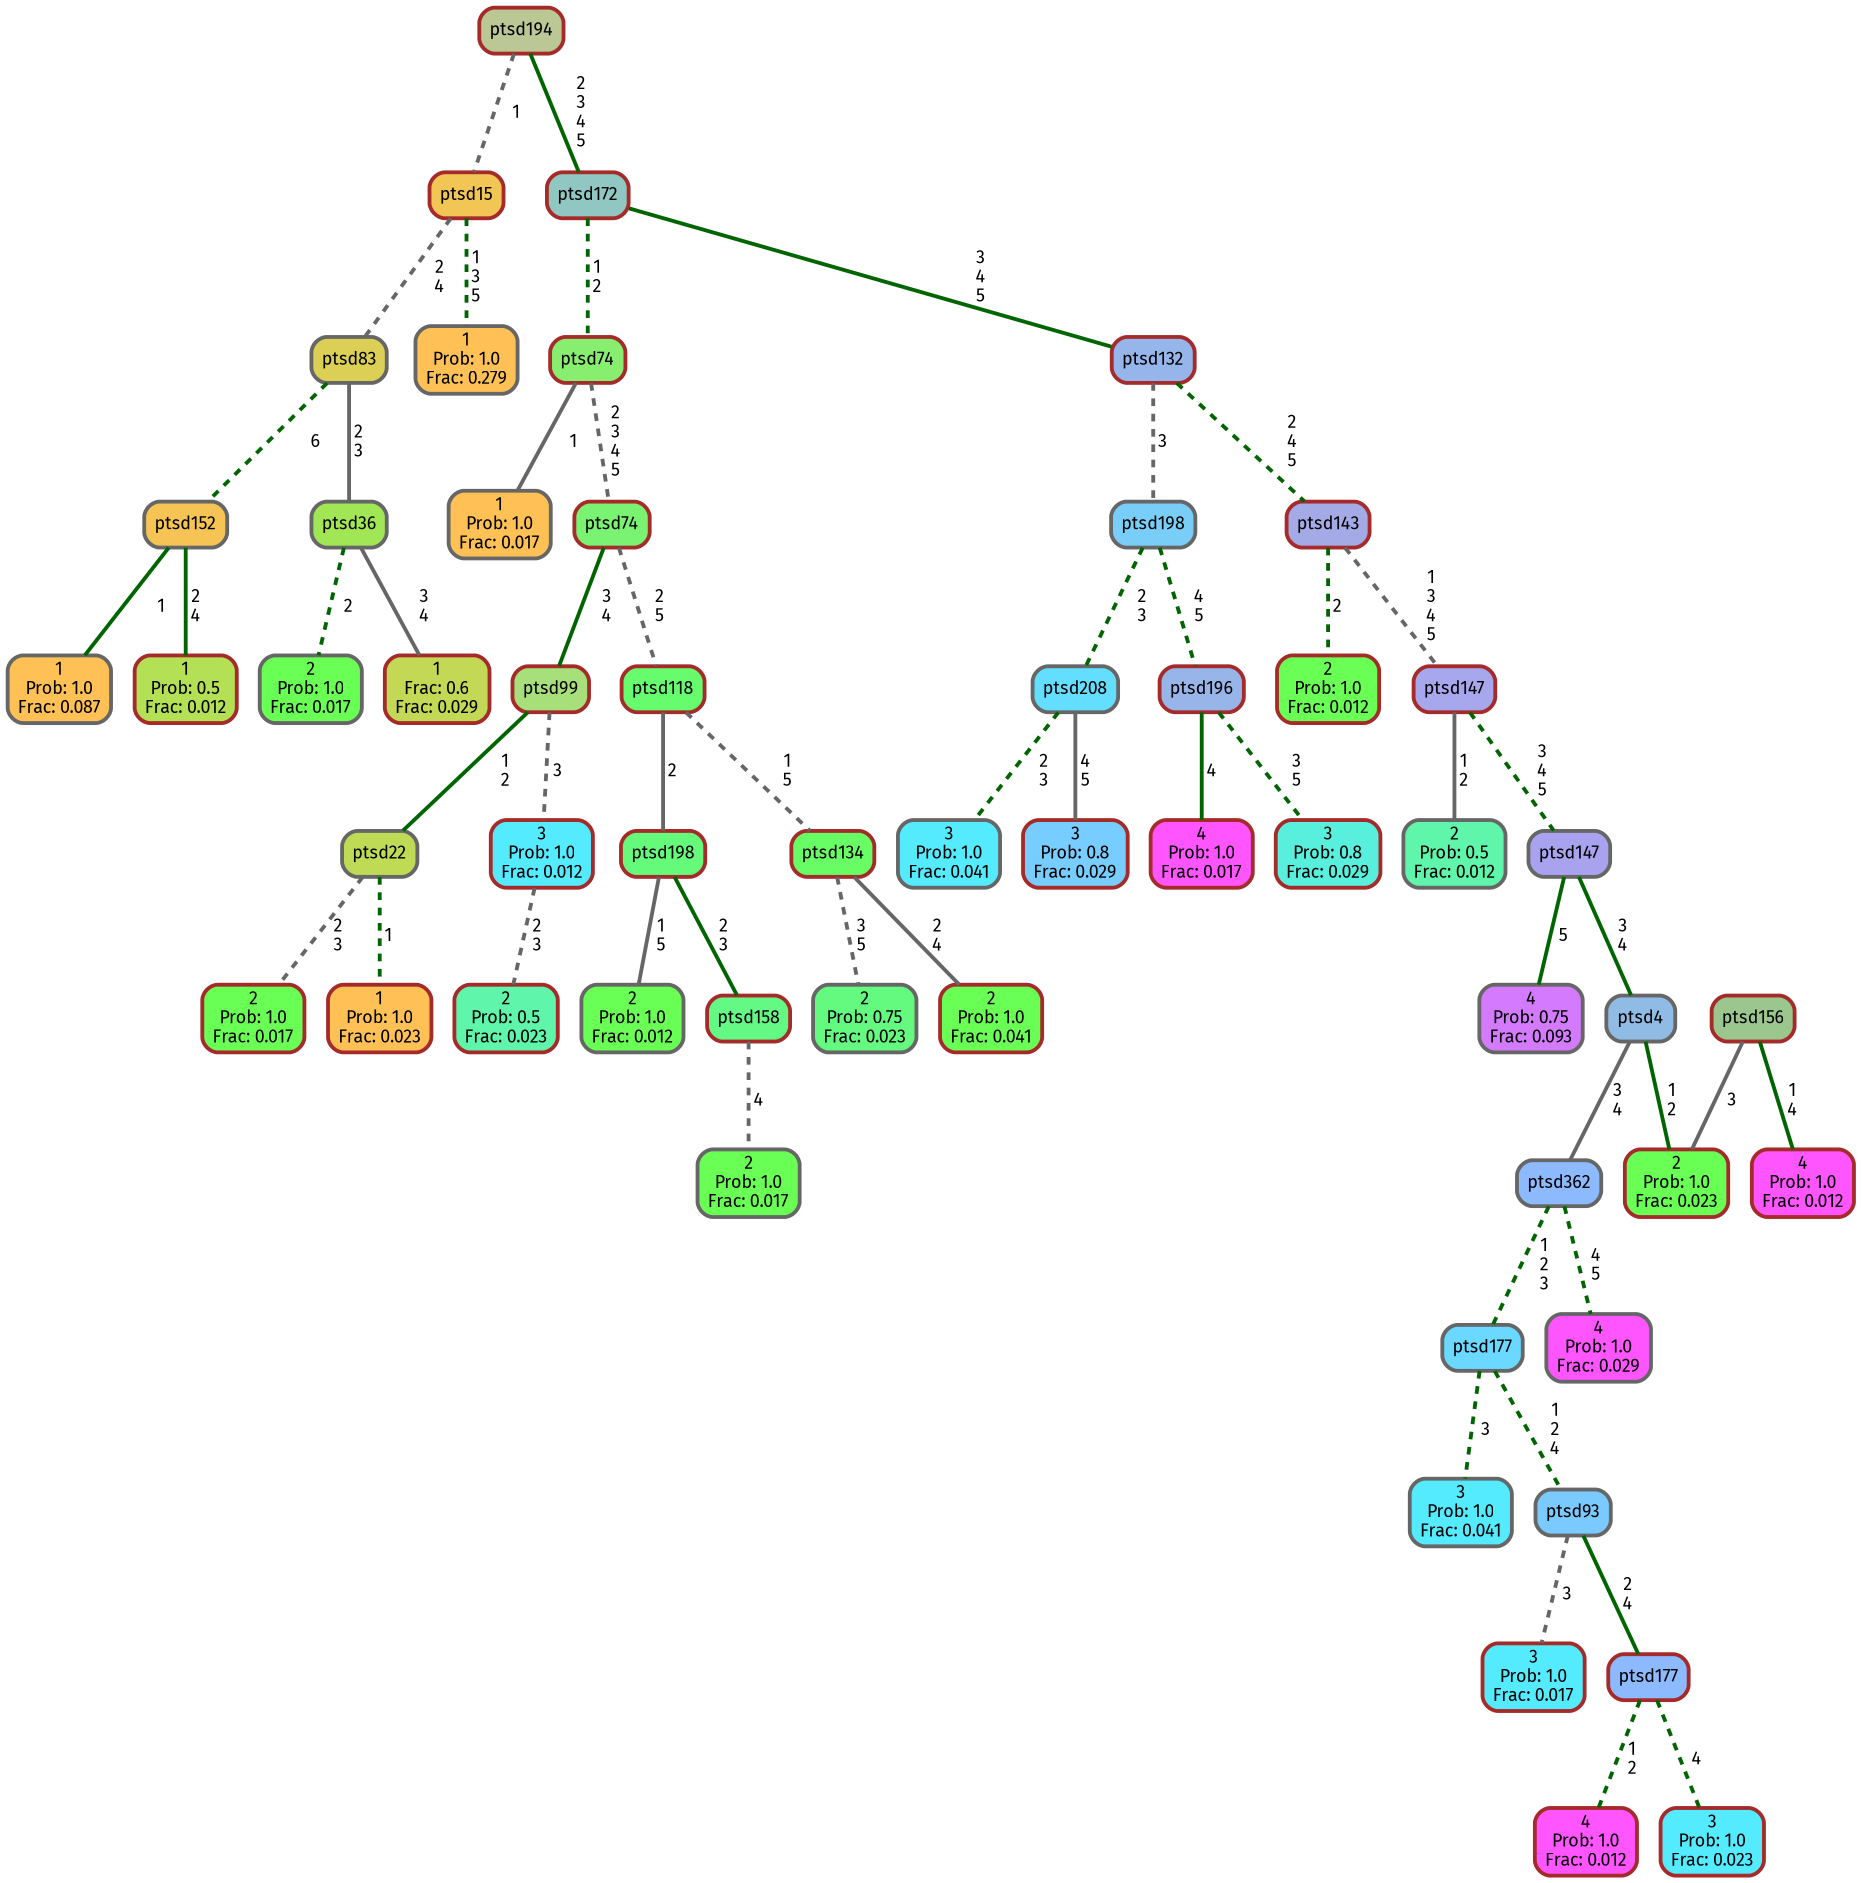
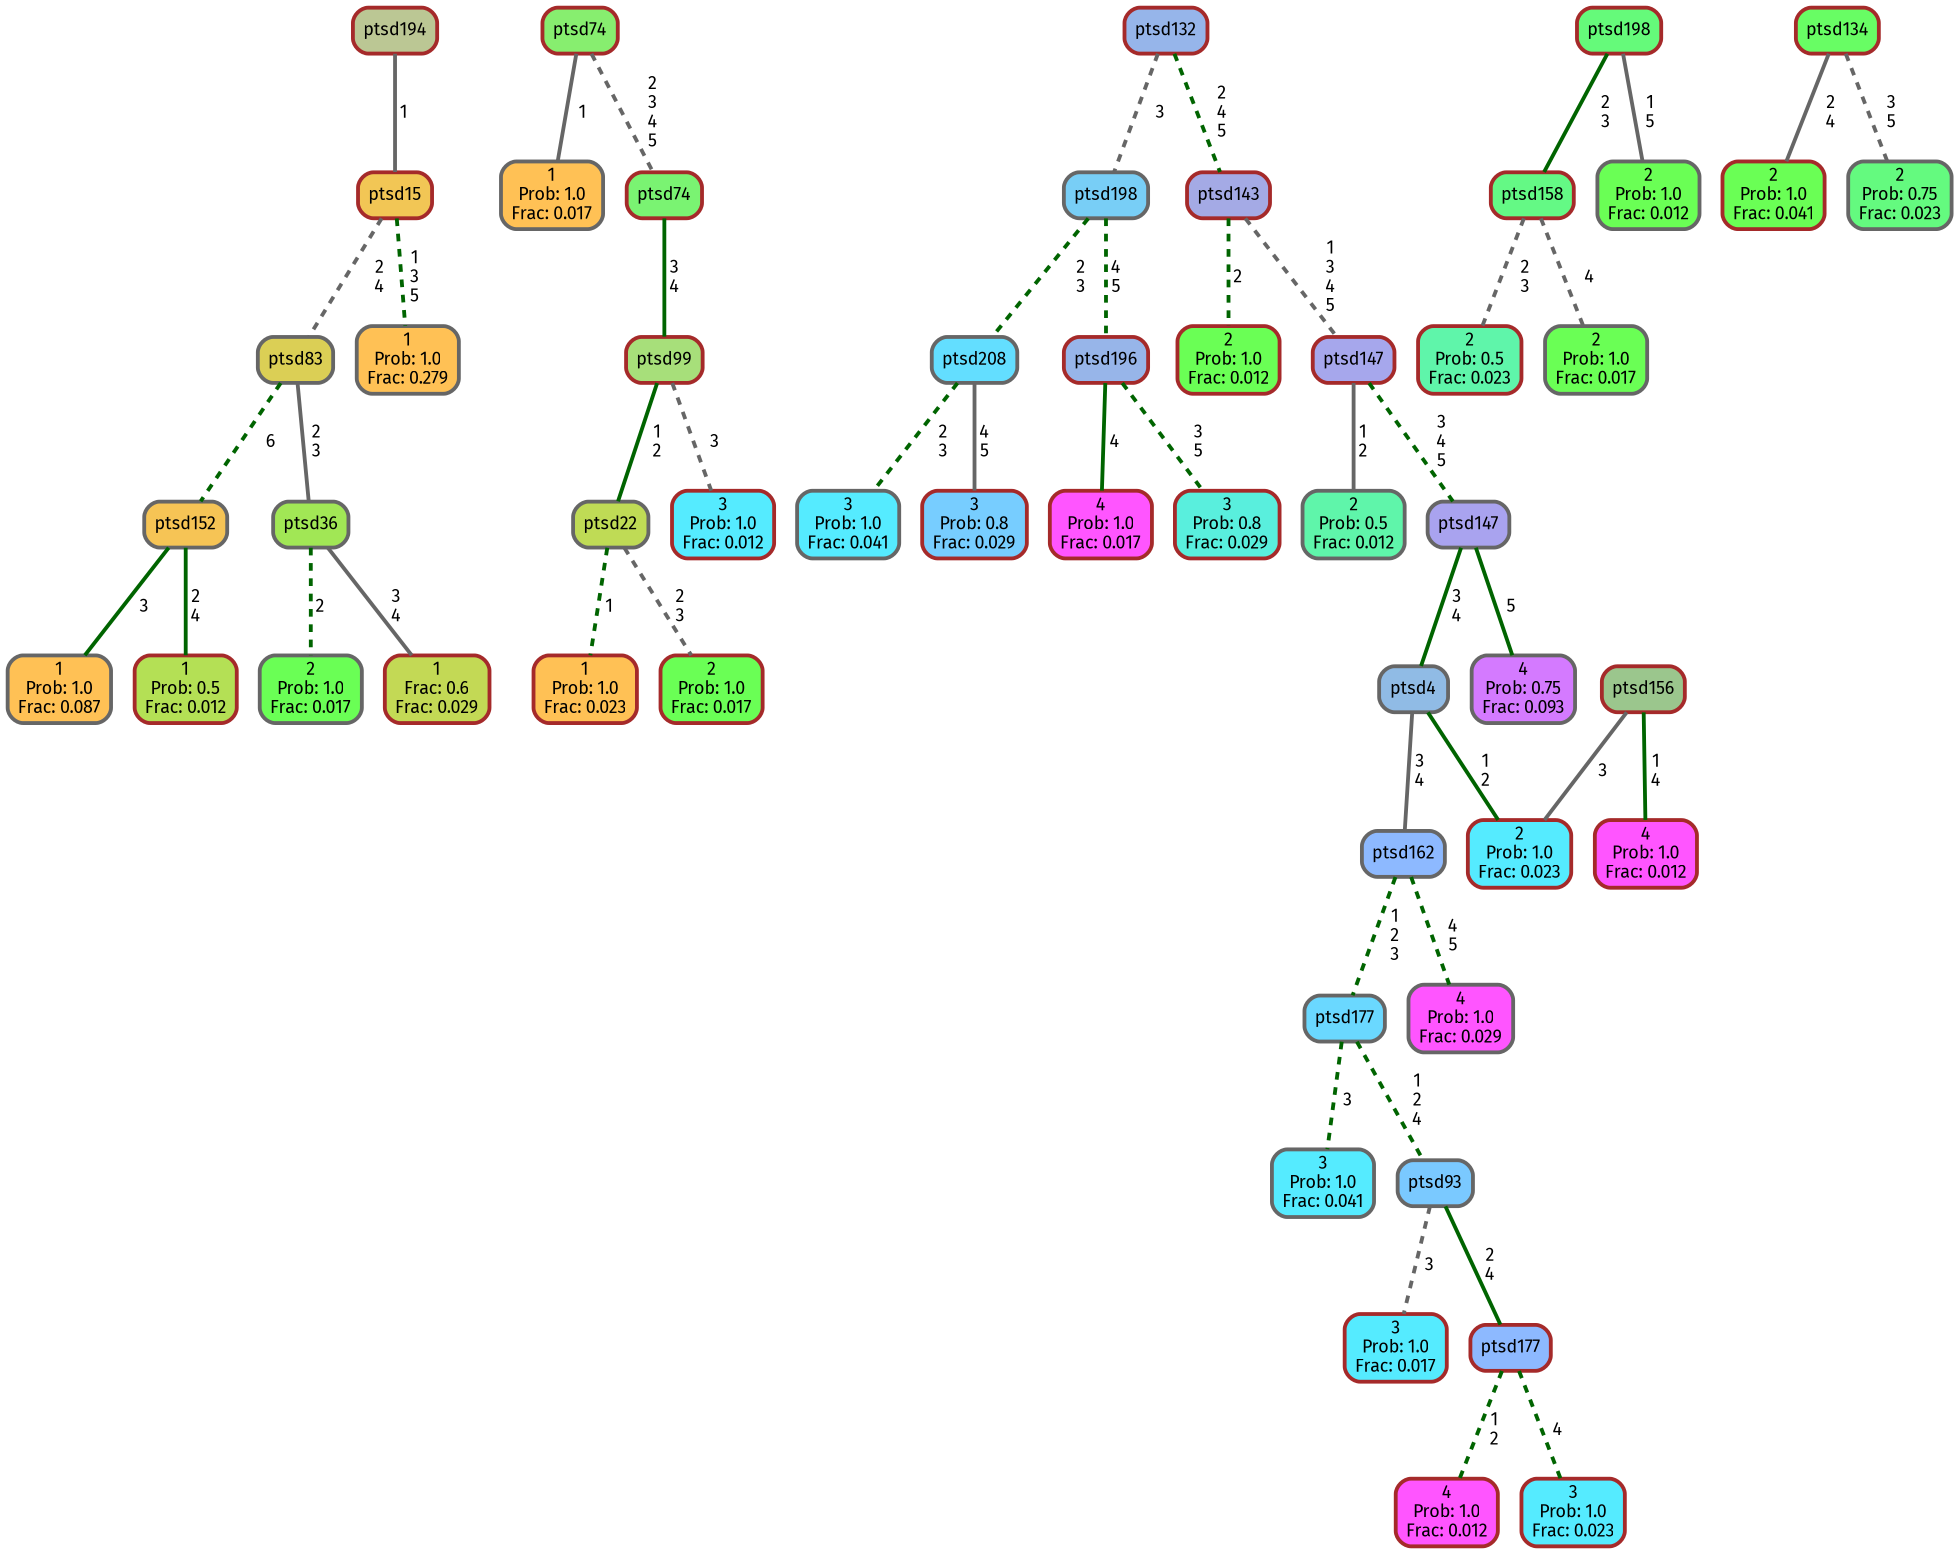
edge "ptsd194" -- "ptsd15": style dashed -> bold
node "ptsd172": removed
edge "ptsd152" -- "1 Prob: 1.0 Frac: 0.087": label " 1" -> " 3"
node "ptsd118": removed
edge "3 Prob: 1.0 Frac: 0.012" -- "2 Prob: 0.5 Frac: 0.023": now "ptsd158" -- "2 Prob: 0.5 Frac: 0.023"
node "ptsd362": label "ptsd362" -> "ptsd162"
node "2 Prob: 1.0 Frac: 0.023": fillcolor #6aff55 -> #55ebff
